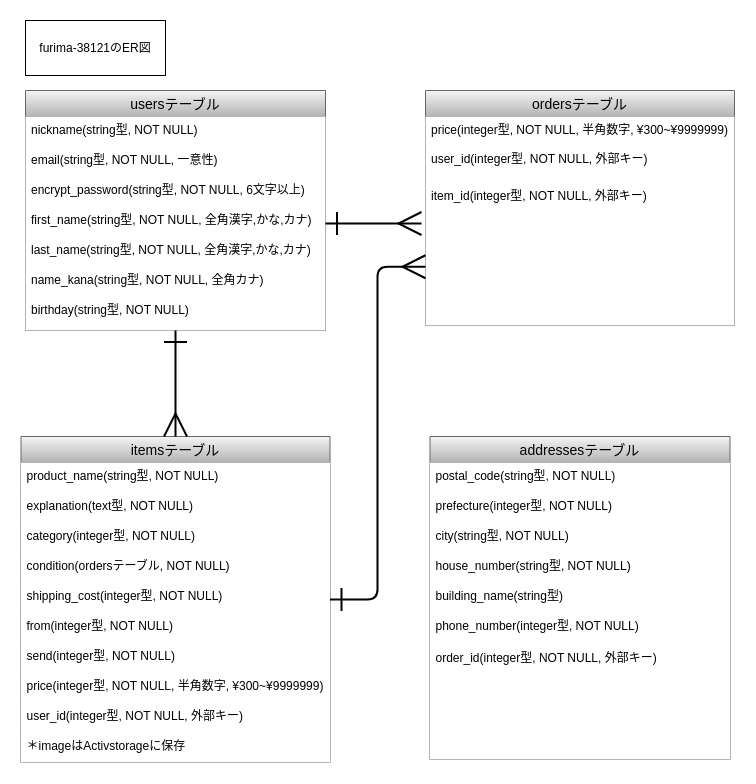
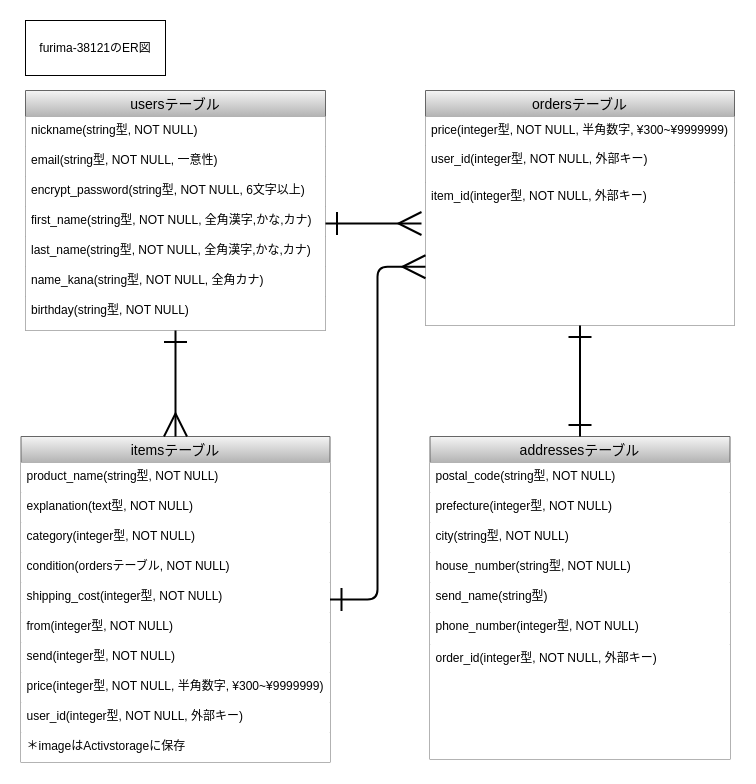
edge "ordersテーブル" -- "addressesテーブル": added
node "building_name(string型)": label "building_name(string型)" -> "send_name(string型)"
